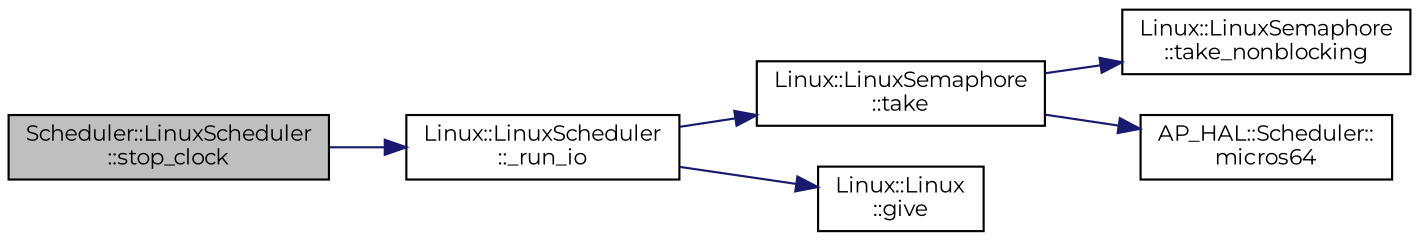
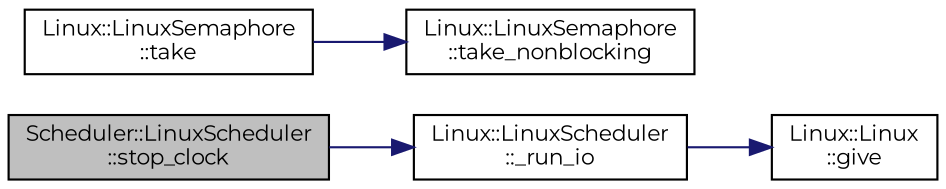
edge "Linux::LinuxScheduler ::_run_io" -> "Linux::LinuxSemaphore ::take": removed
node "AP_HAL::Scheduler:: micros64": removed
